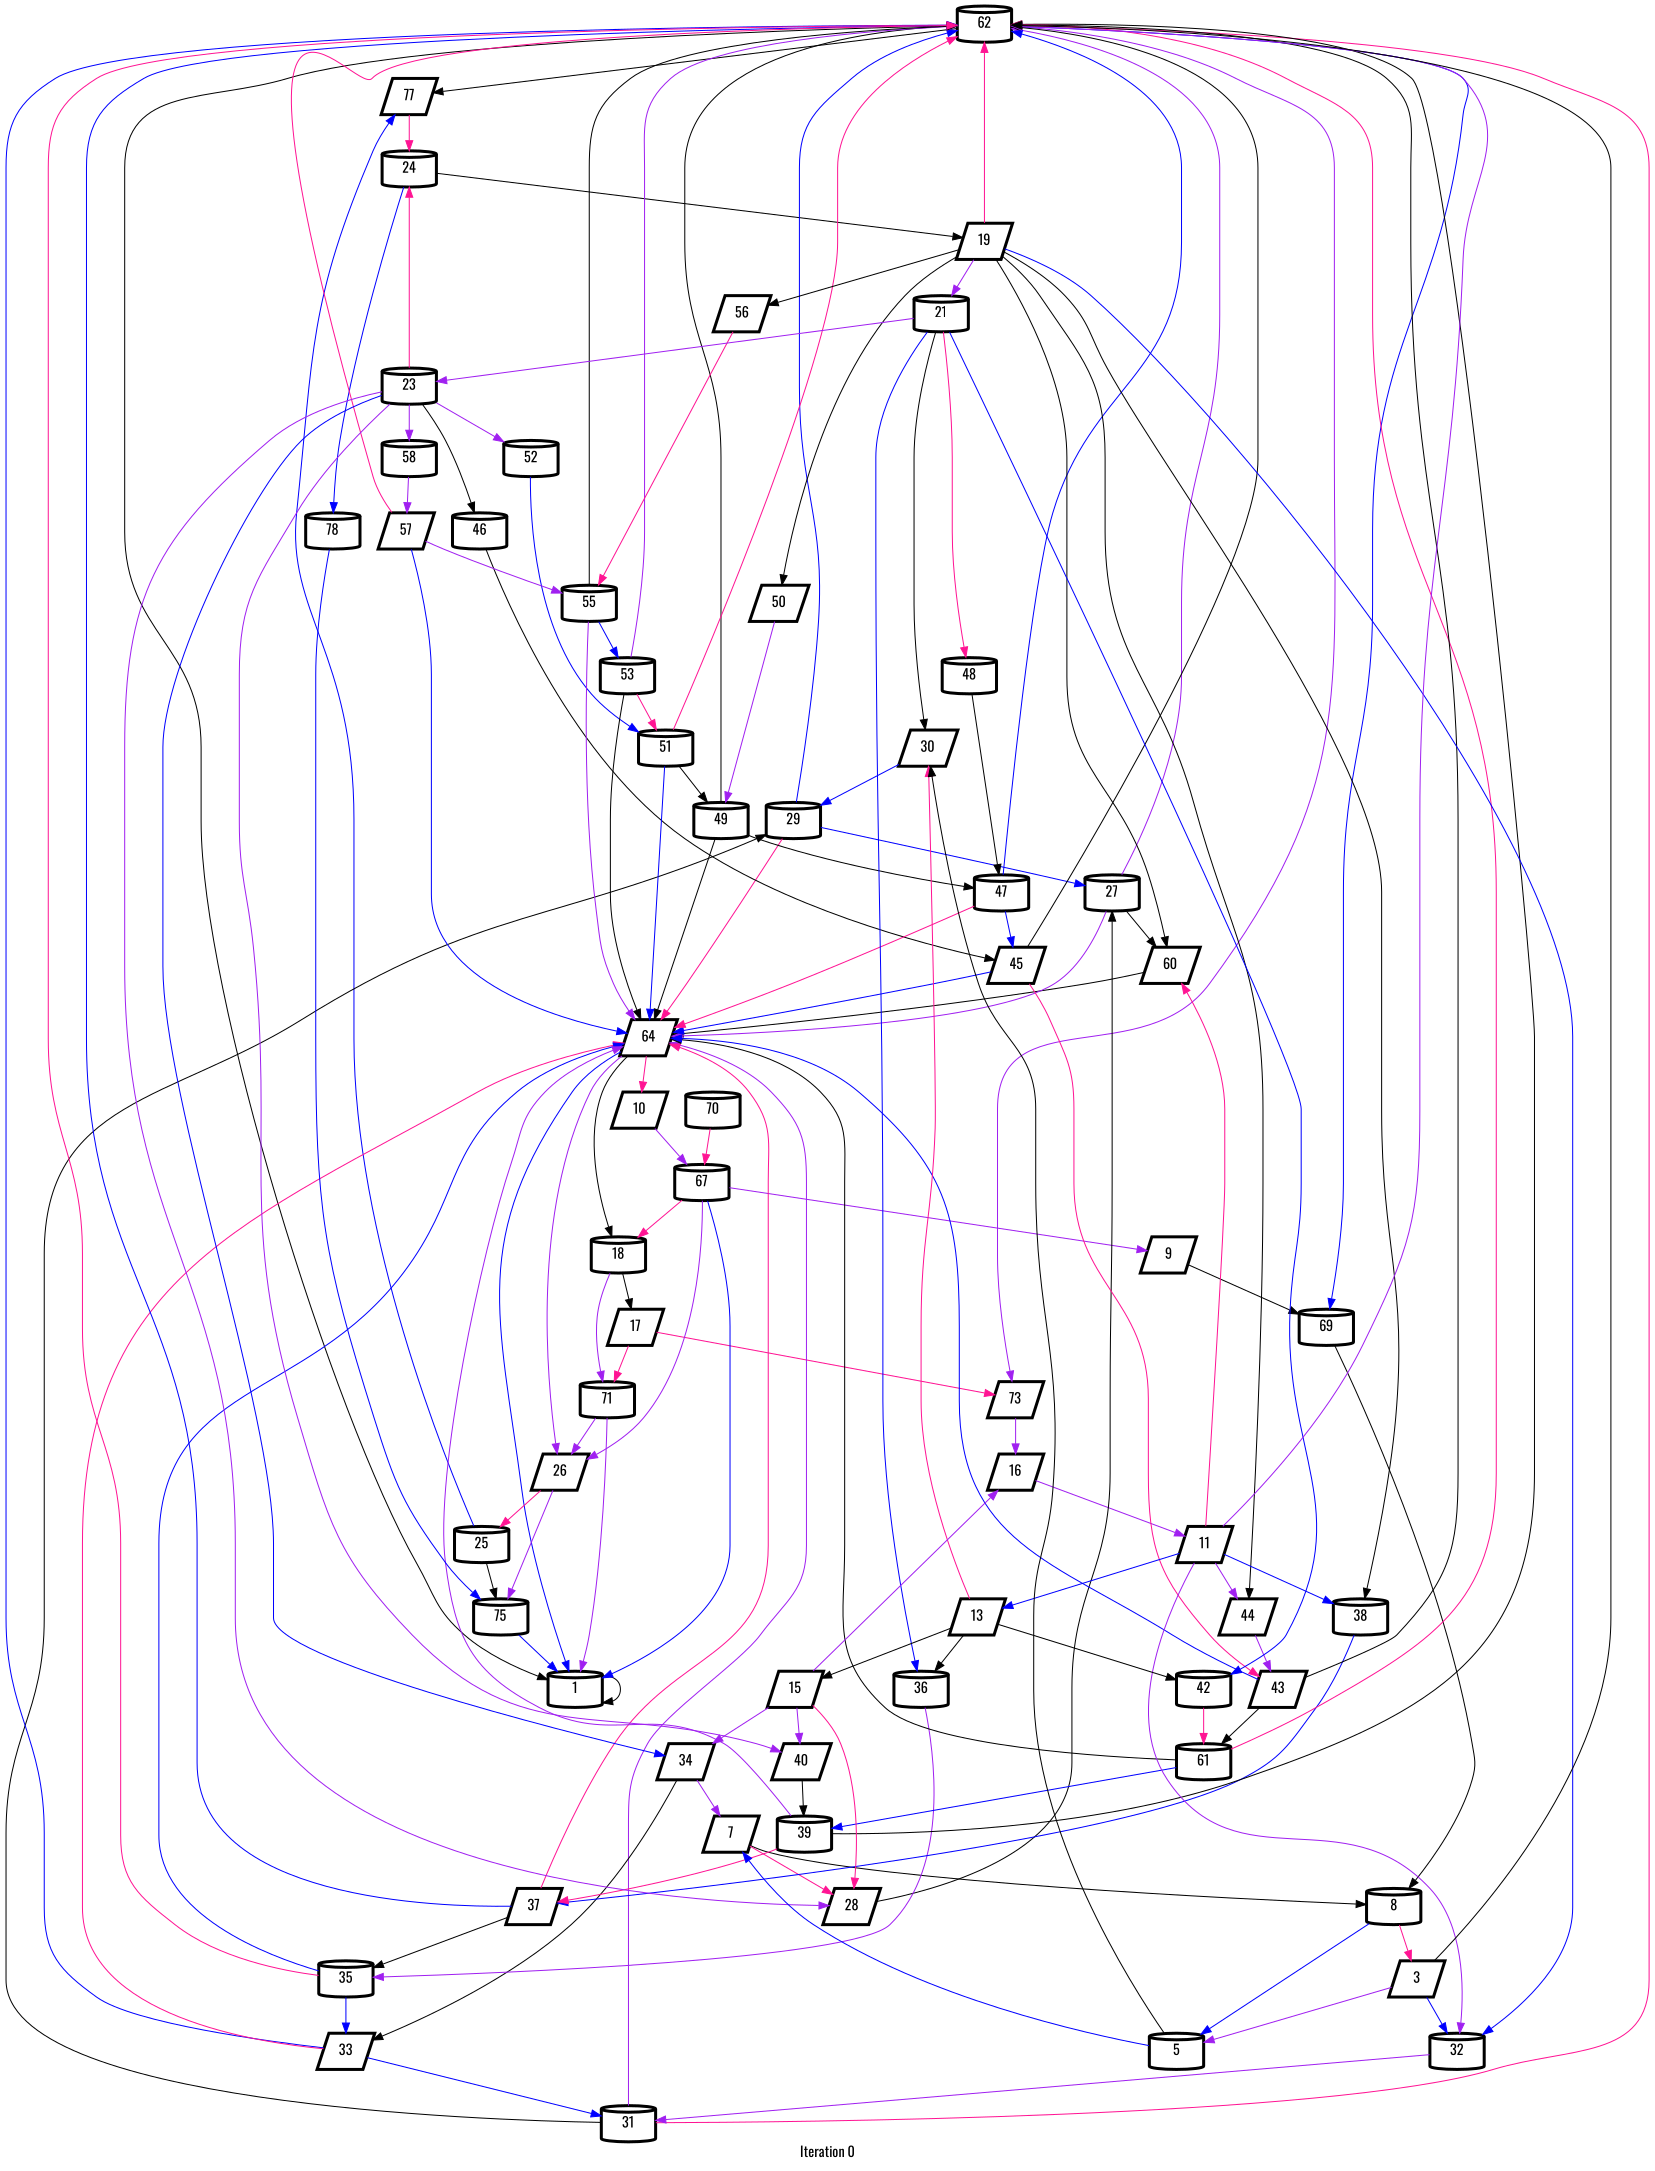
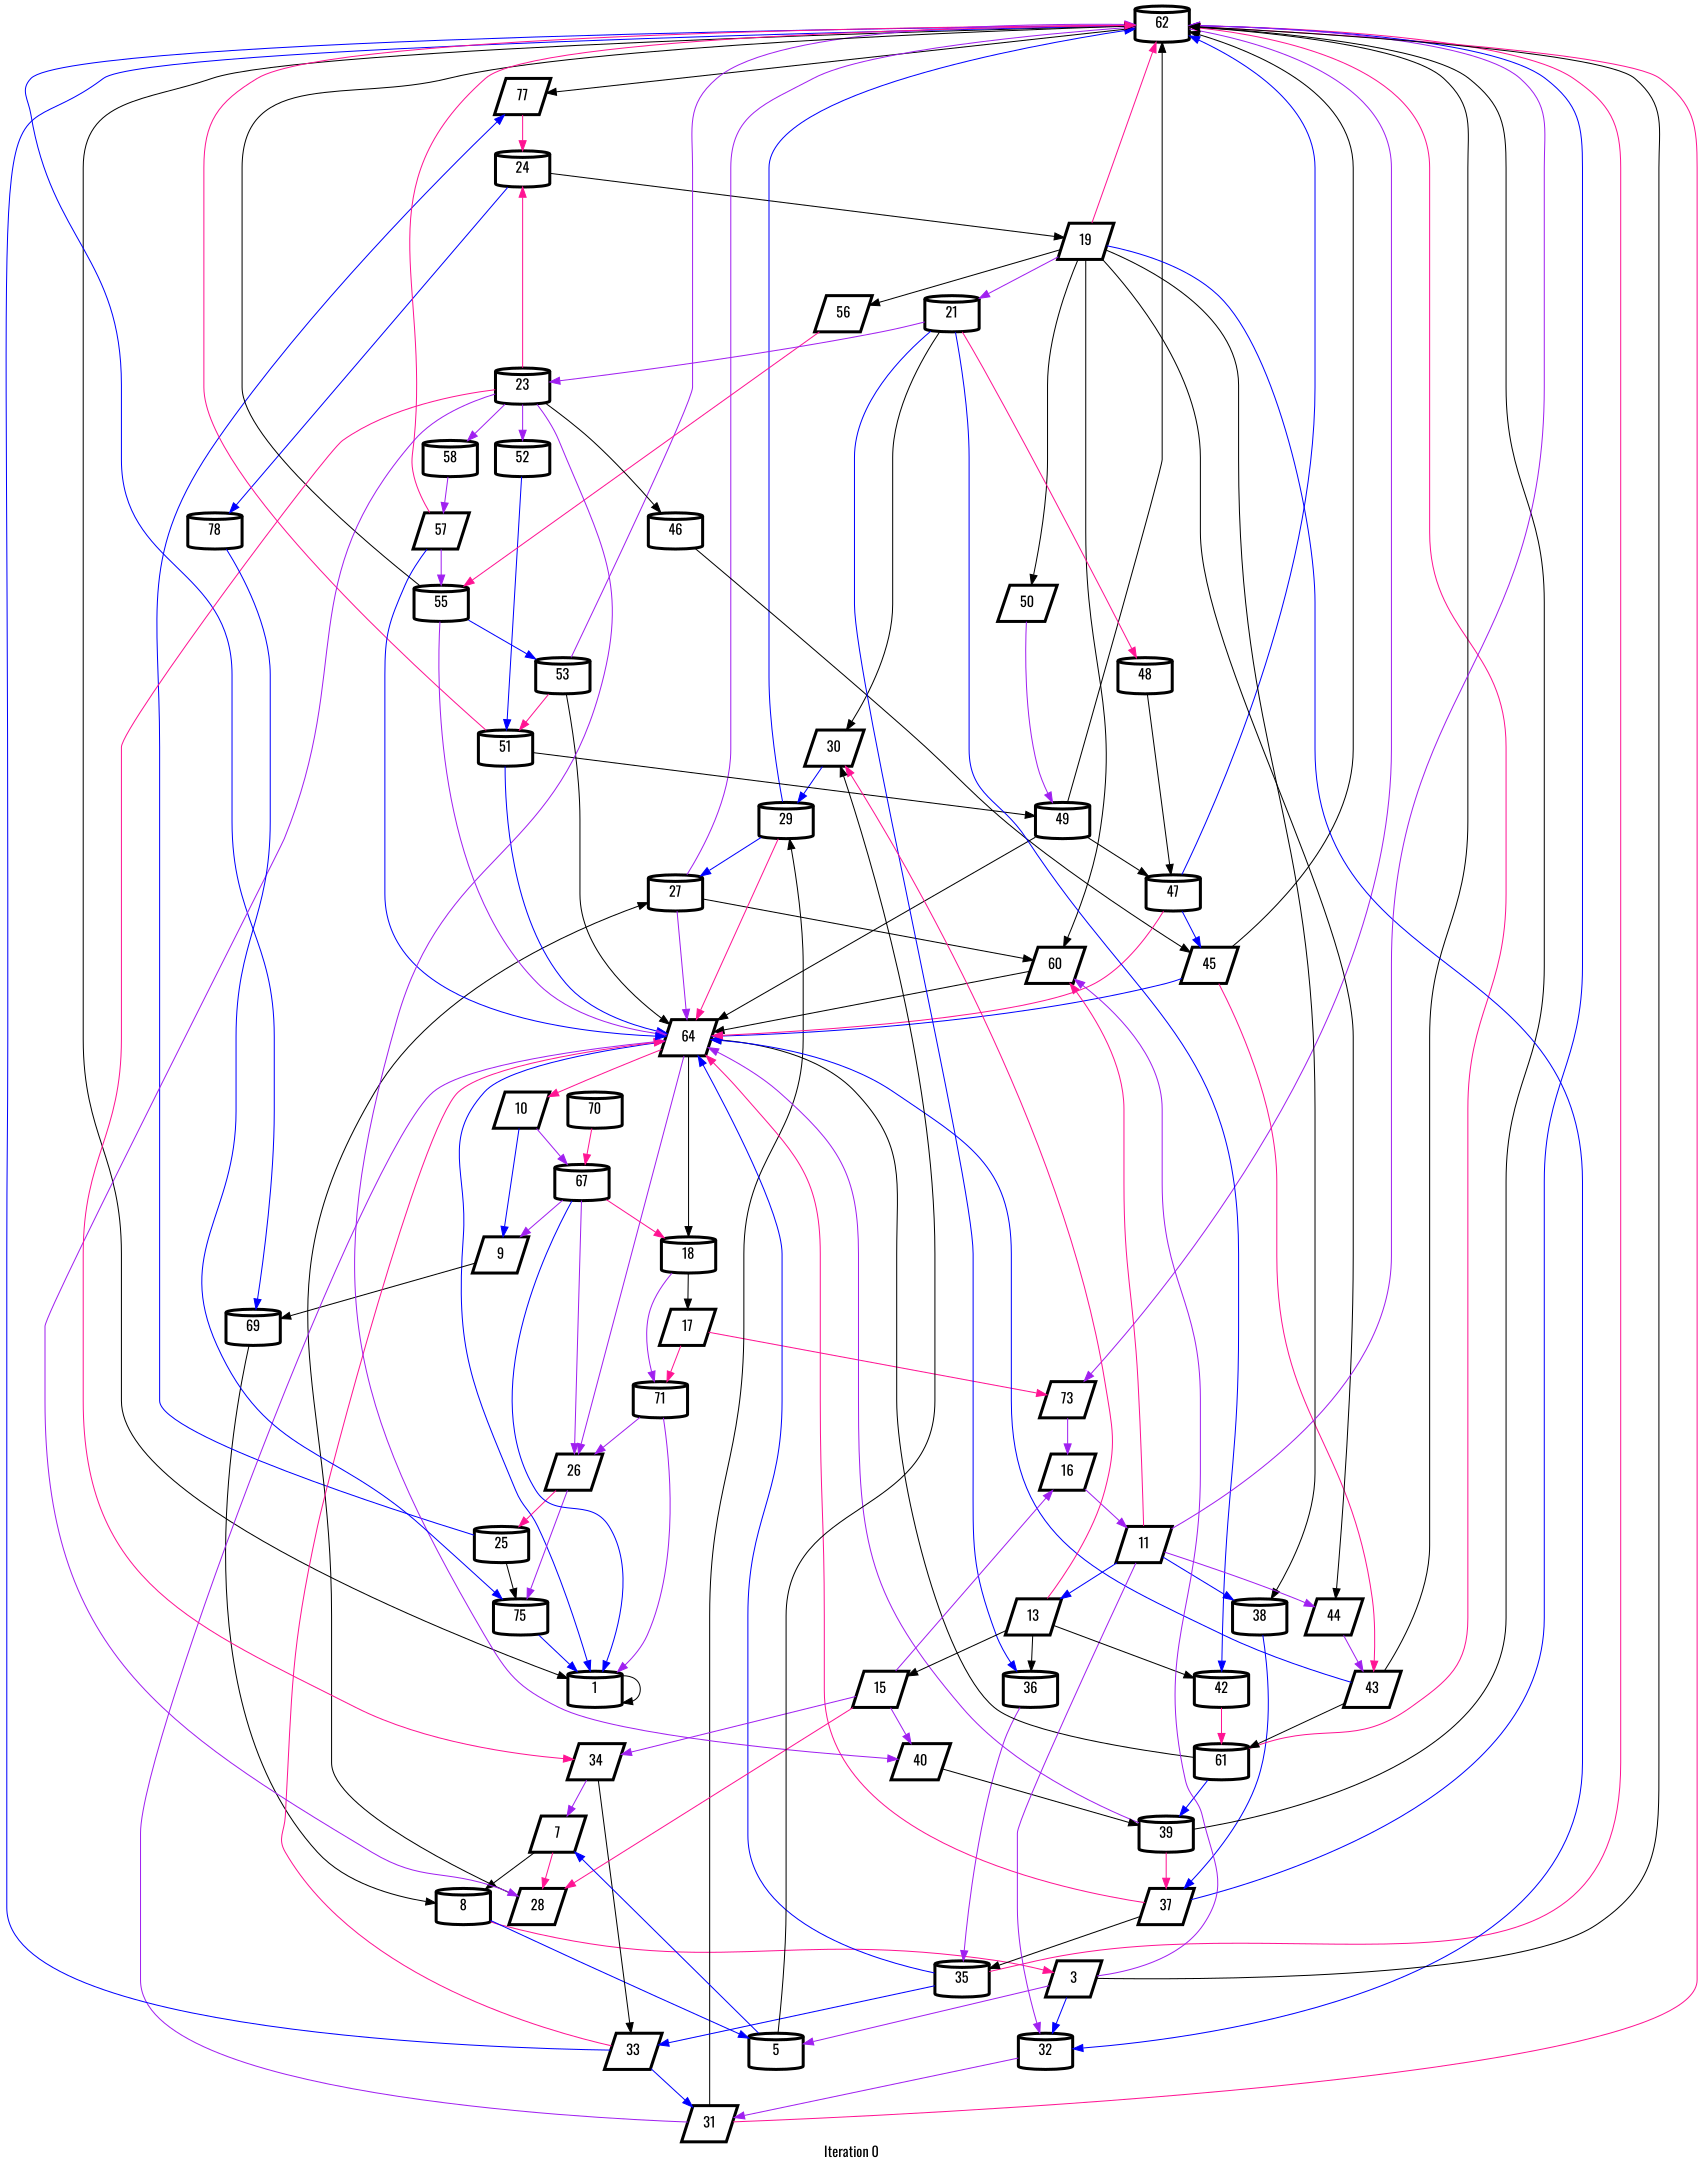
edge "23" -> "34": color blue -> deeppink
edge "10" -> "9": added
edge "3" -> "60": added
node "31": shape cylinder -> parallelogram
